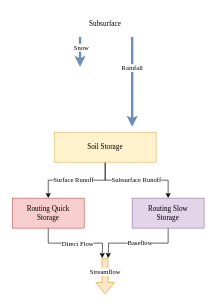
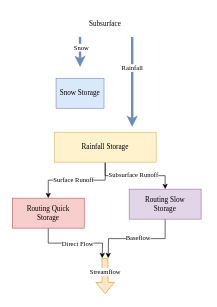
node "Snow Storage": added
node "Soil Storage": label "Soil Storage" -> "Rainfall Storage"
node "Routing Slow Storage": moved (168, 213) -> (165, 204)
